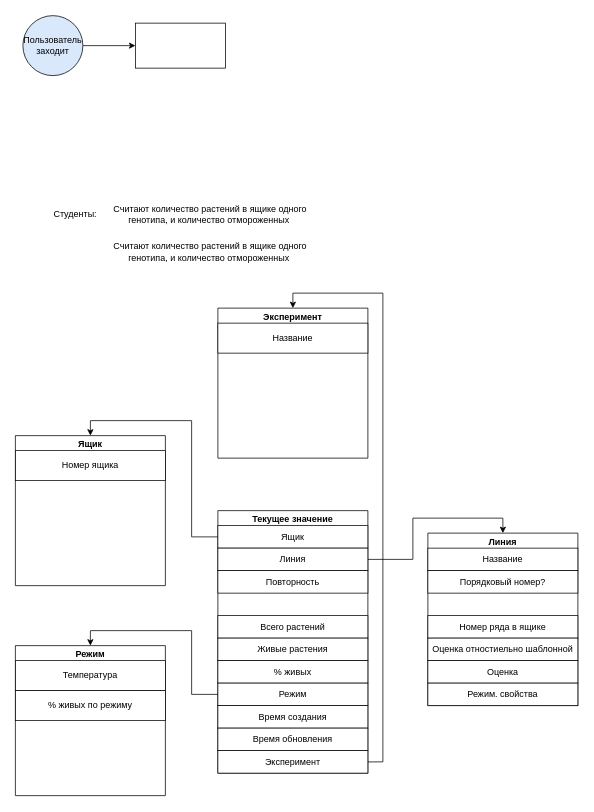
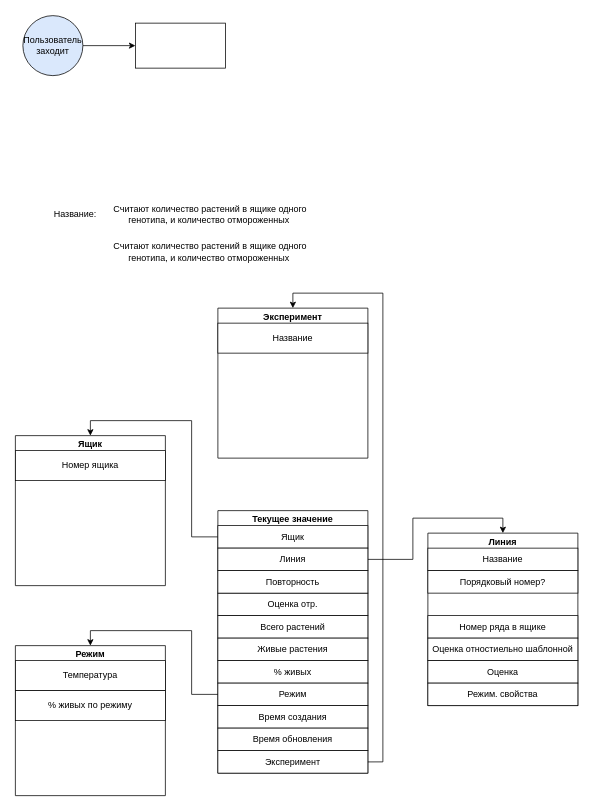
node "Студенты:": label "Студенты:" -> "Название:"
node "Оценка отр.": added
